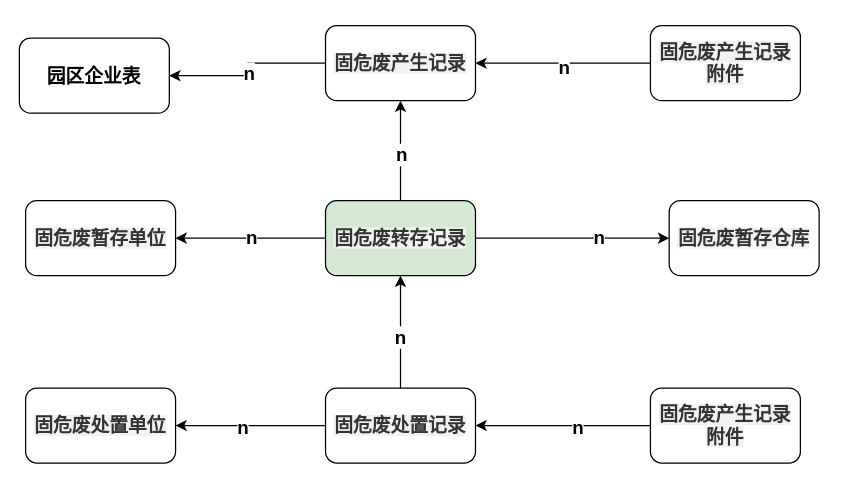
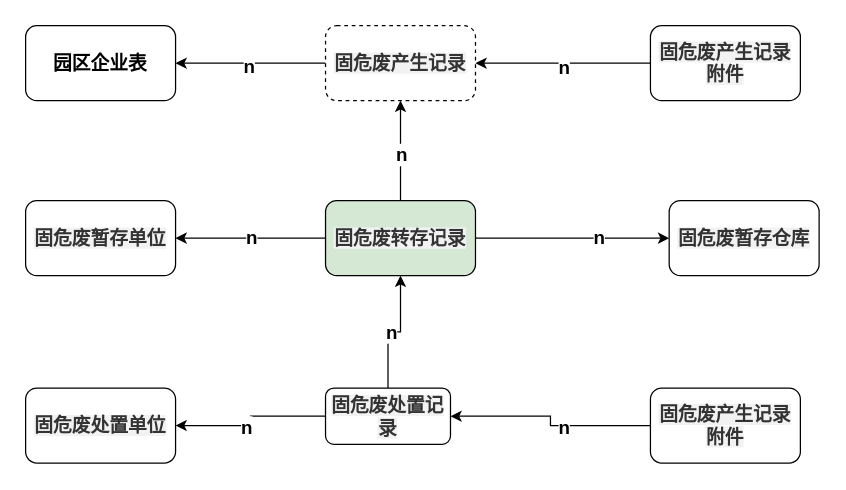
node "固危废产生记录": style solid -> dashed
node "园区企业表": moved (94, 76) -> (101, 63)
node "固危废处置记录": size 150x75 -> 125x56
